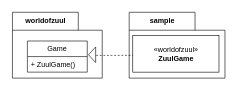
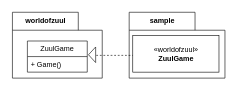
node "Game": label "Game" -> "ZuulGame"
node "+ ZuulGame()": label "+ ZuulGame()" -> "+ Game()"
